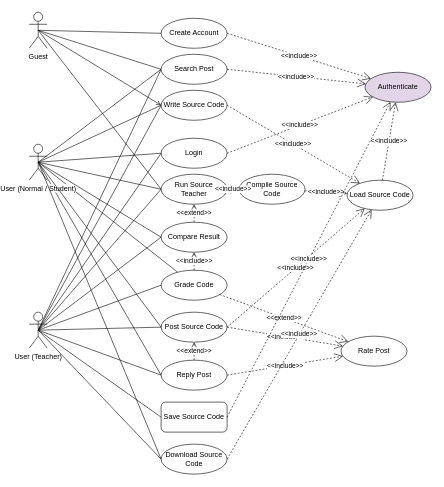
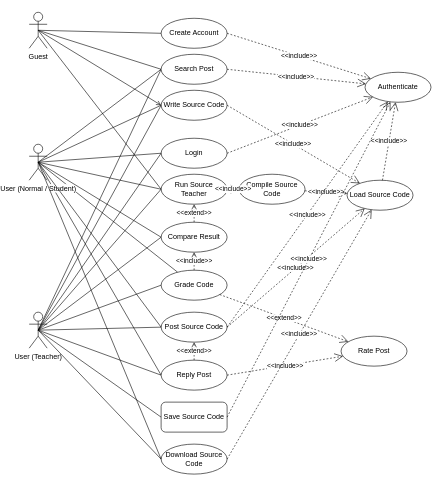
node "Authenticate": fillcolor #e1d5e7 -> #ffffff
edge "Post Source Code" -> "Rate Post": now "Post Source Code" -> "Authenticate"
